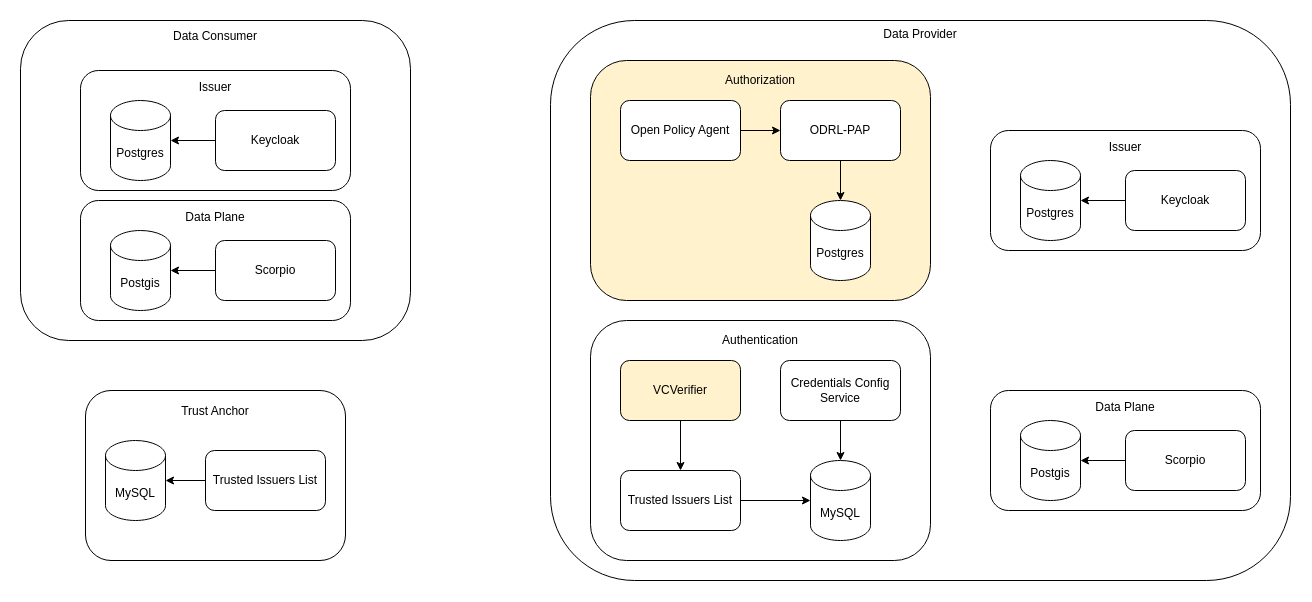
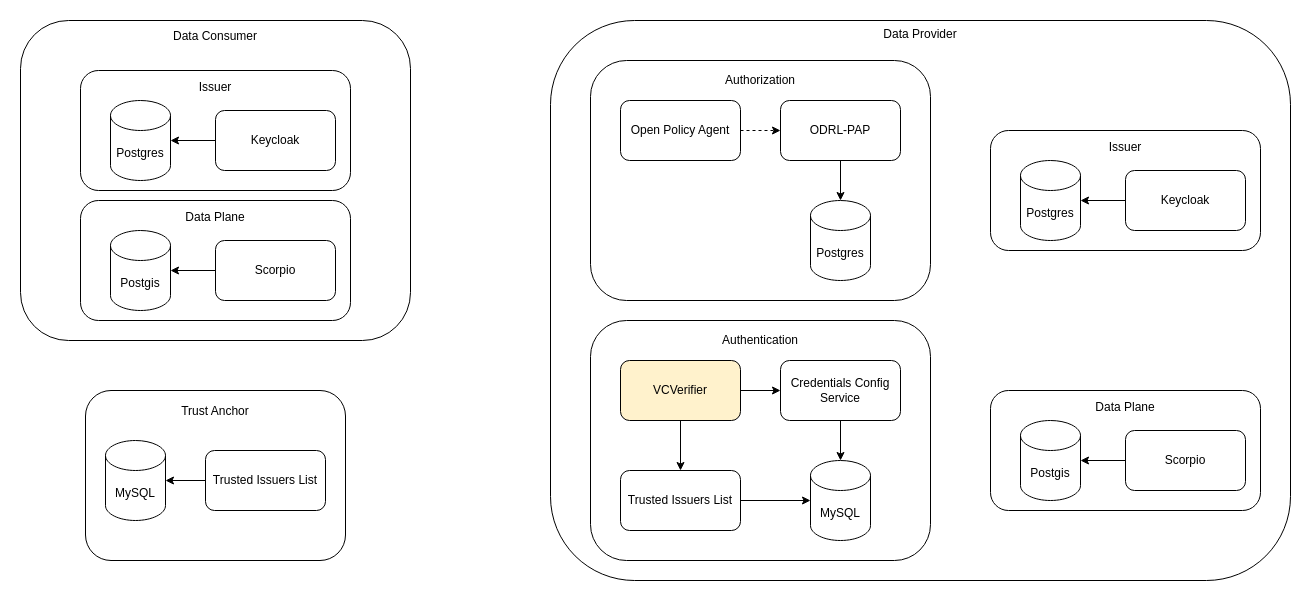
edge "Open Policy Agent" -> "ODRL-PAP": style solid -> dashed
node "Authorization": fillcolor #fff2cc -> #ffffff
edge "VCVerifier" -> "Credentials Config Service": added
